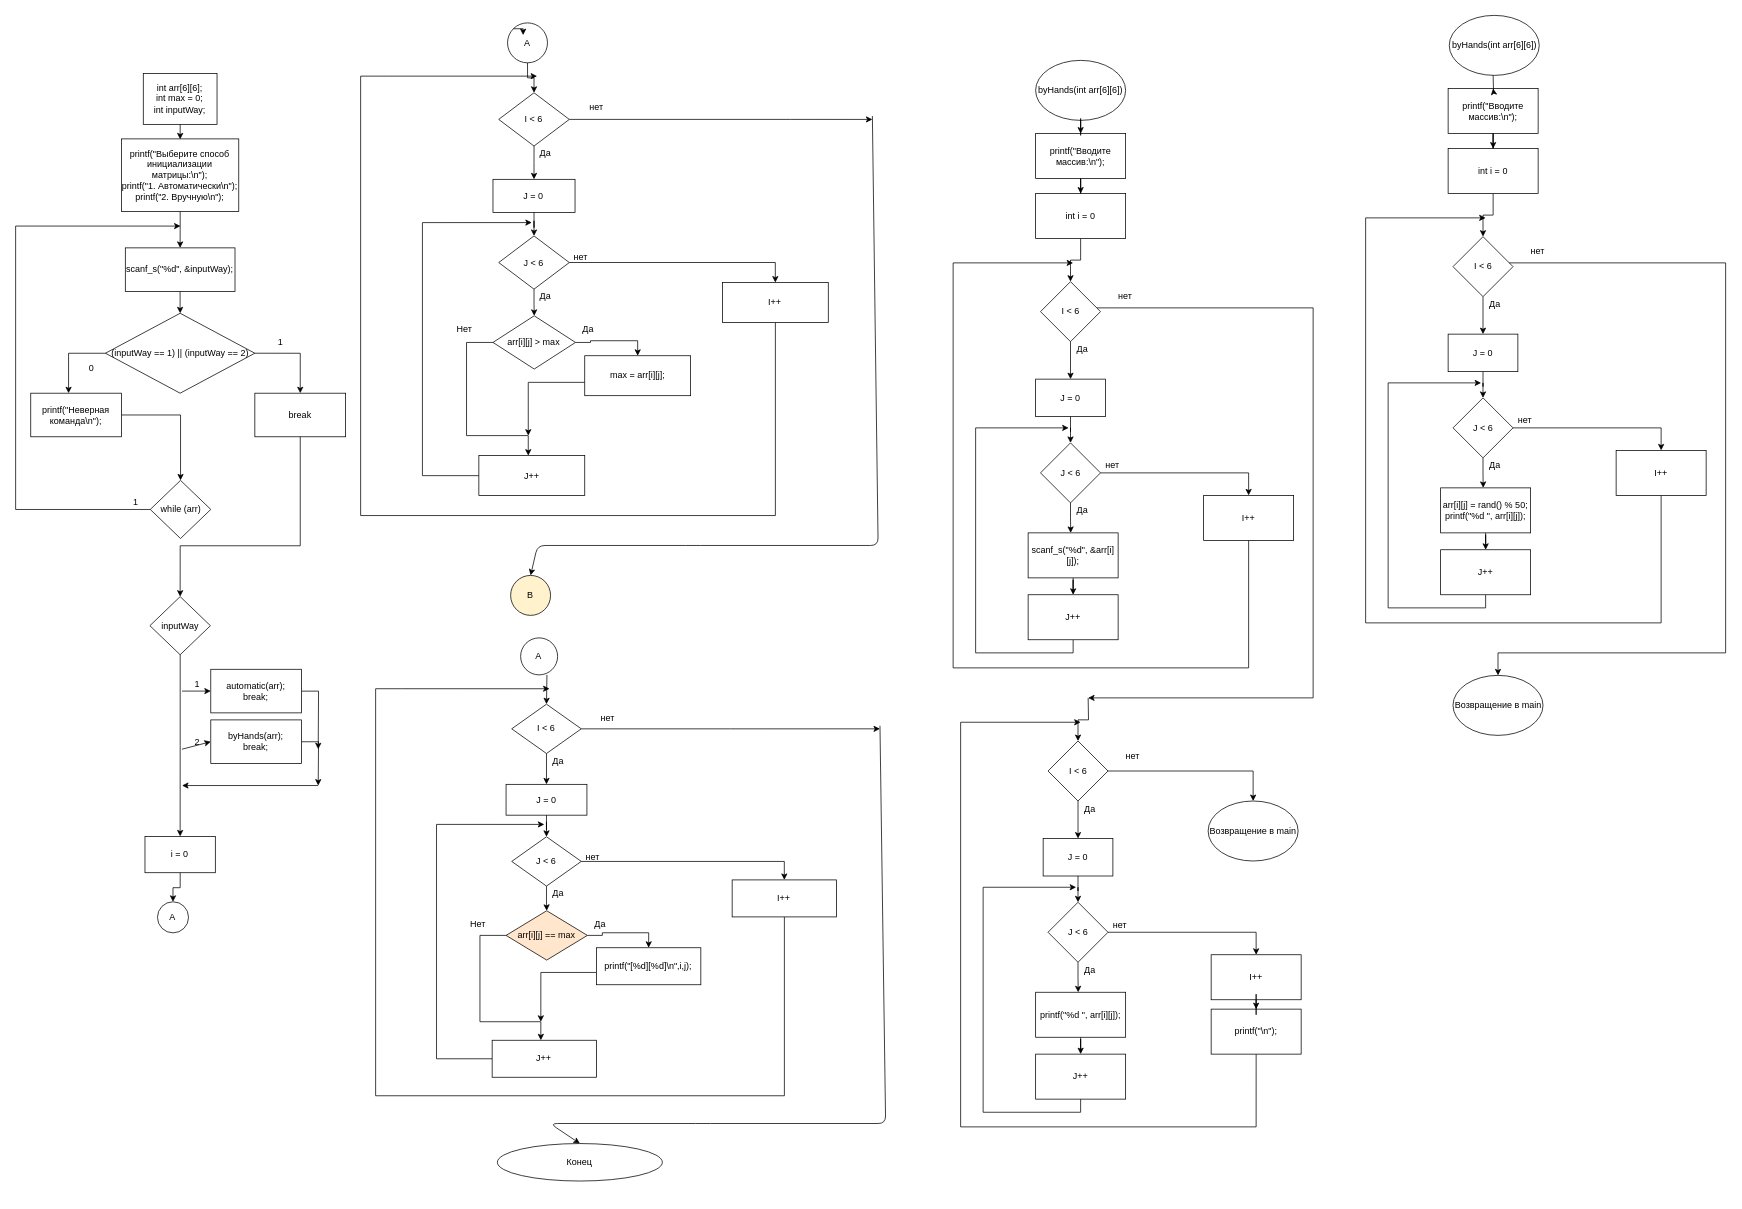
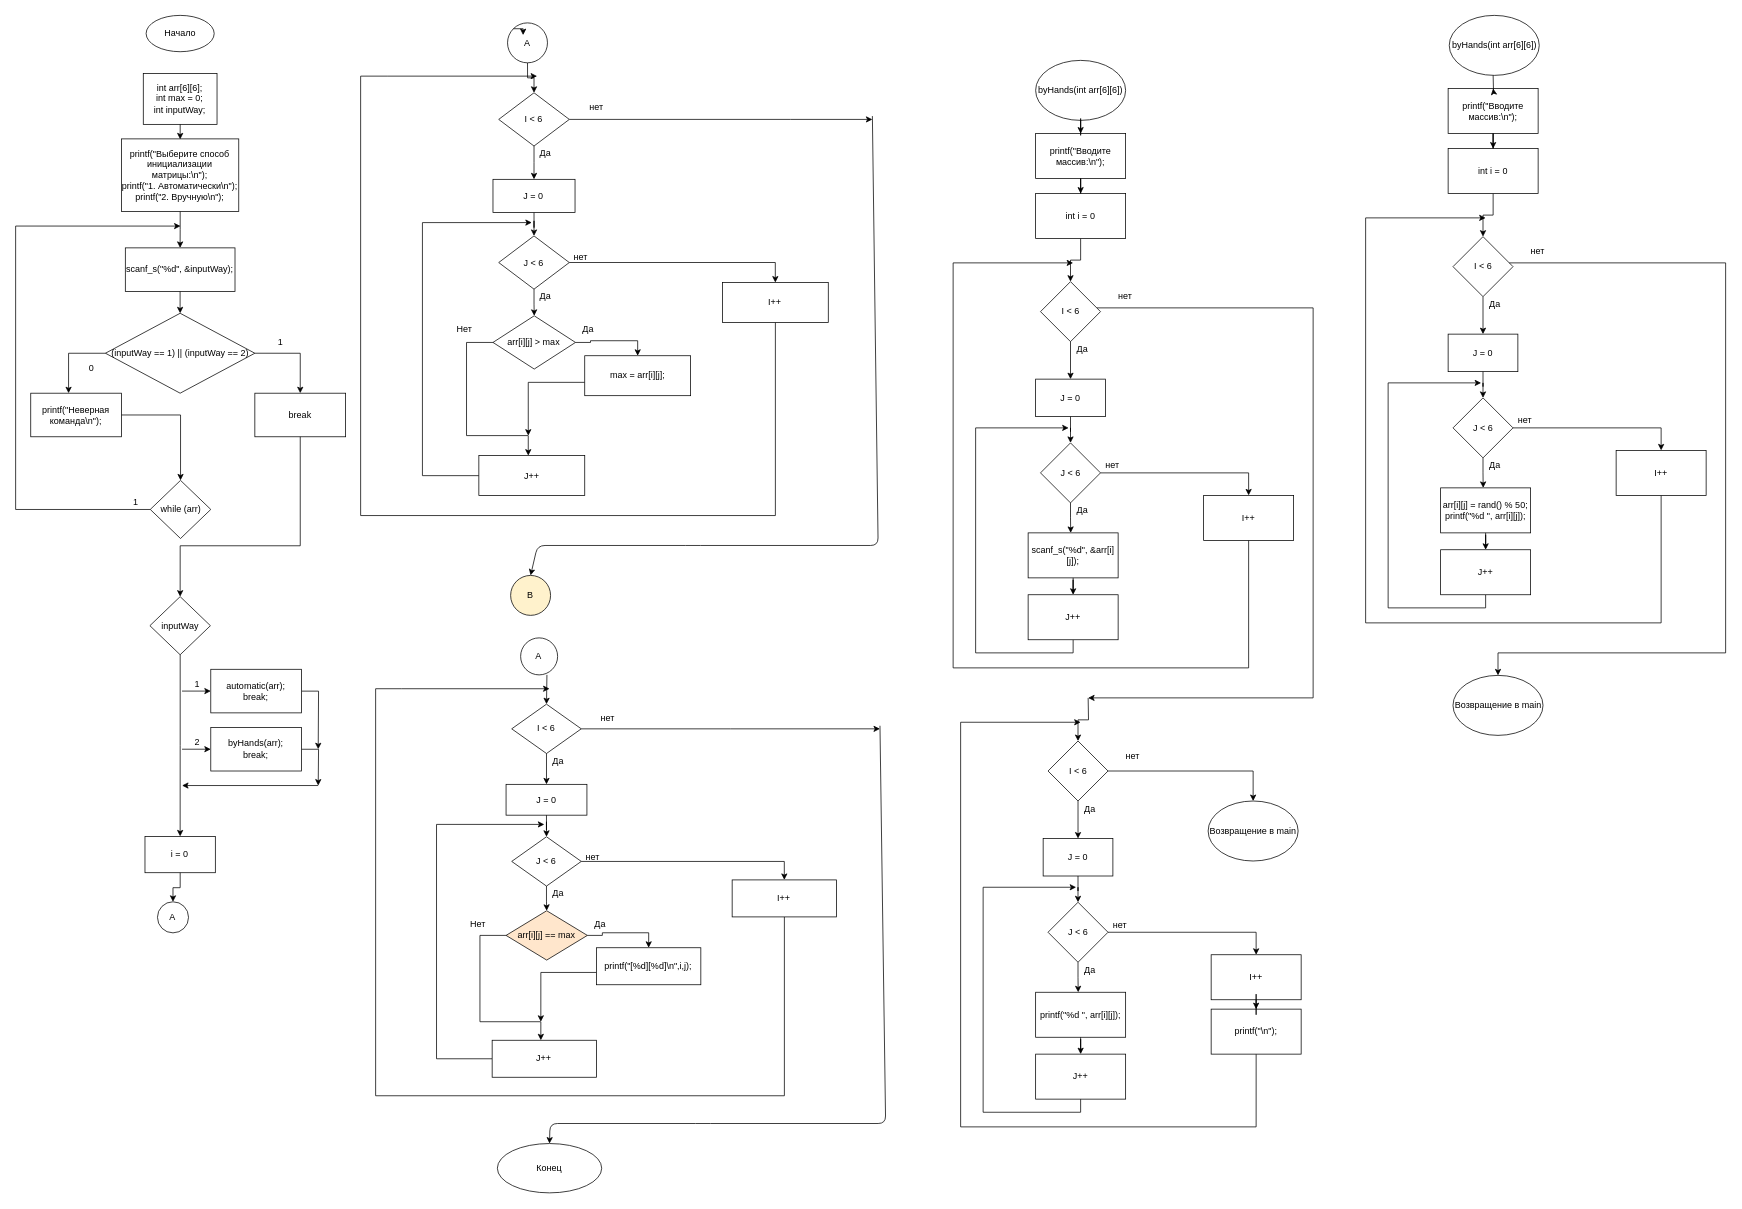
node "Начало": added
node "byHands(arr); break;": moved (256, 742) -> (256, 749)
node "Конец": size 165x38 -> 104x49
